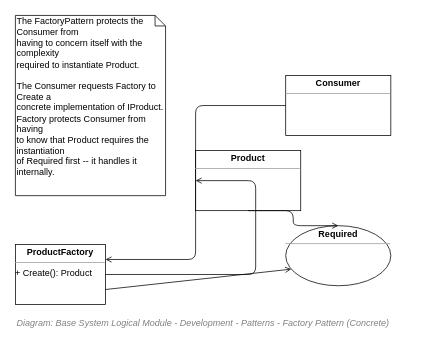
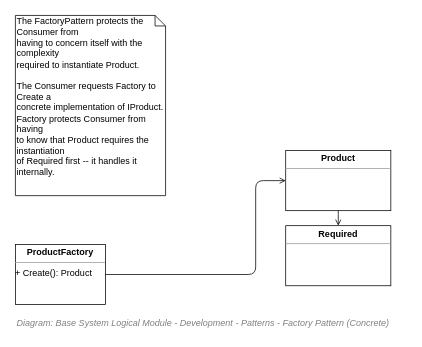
node "Consumer": removed
node "Product": moved (248, 180) -> (338, 180)
edge "Consumer" -> "ProductFactory + Create(): Product": removed
node "Required": shape ellipse -> rectangle
edge "ProductFactory + Create(): Product" -> "Required": removed
